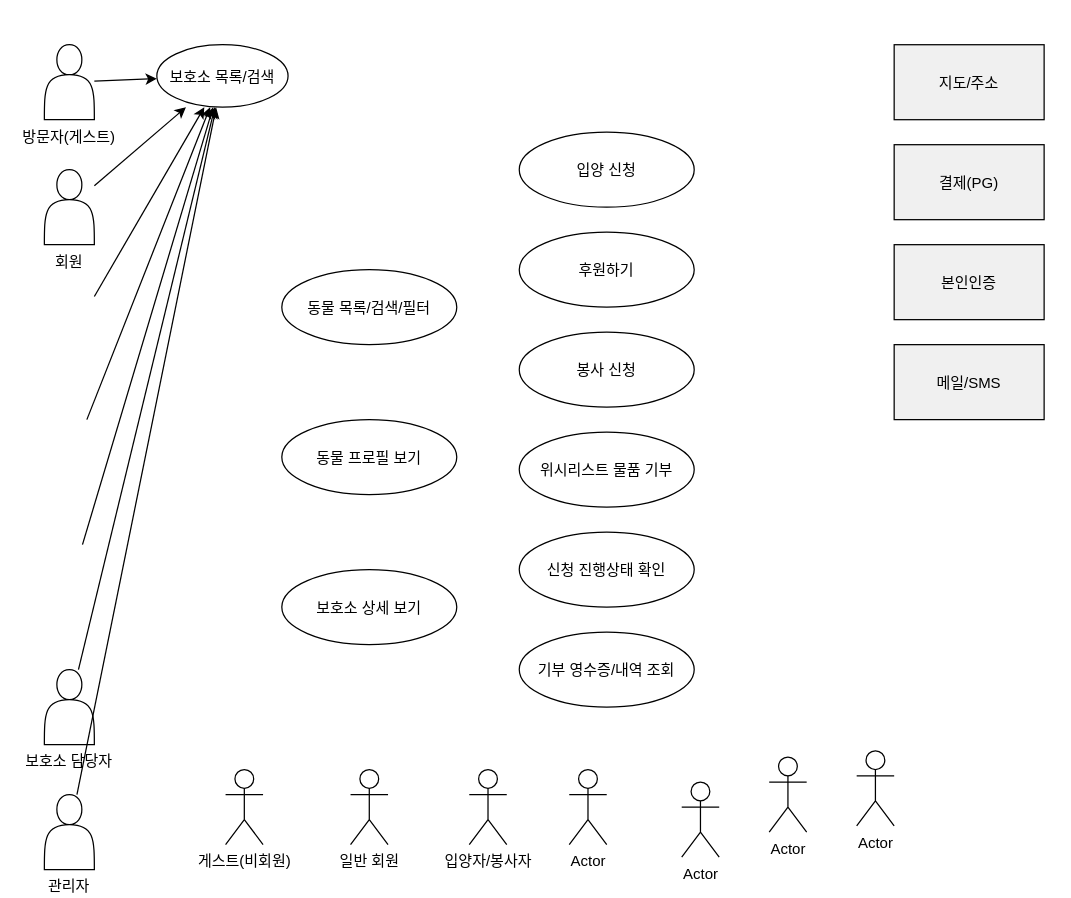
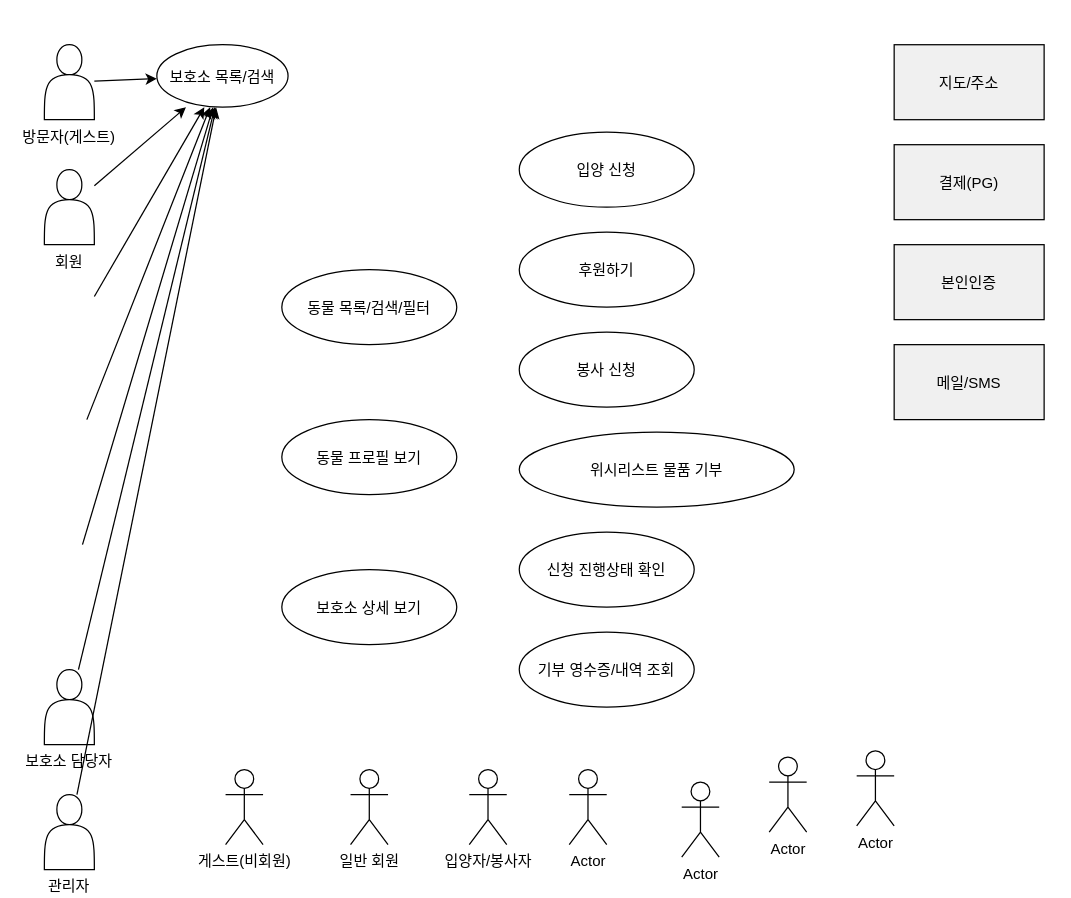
node "위시리스트 물품 기부": size 175x75 -> 275x75
